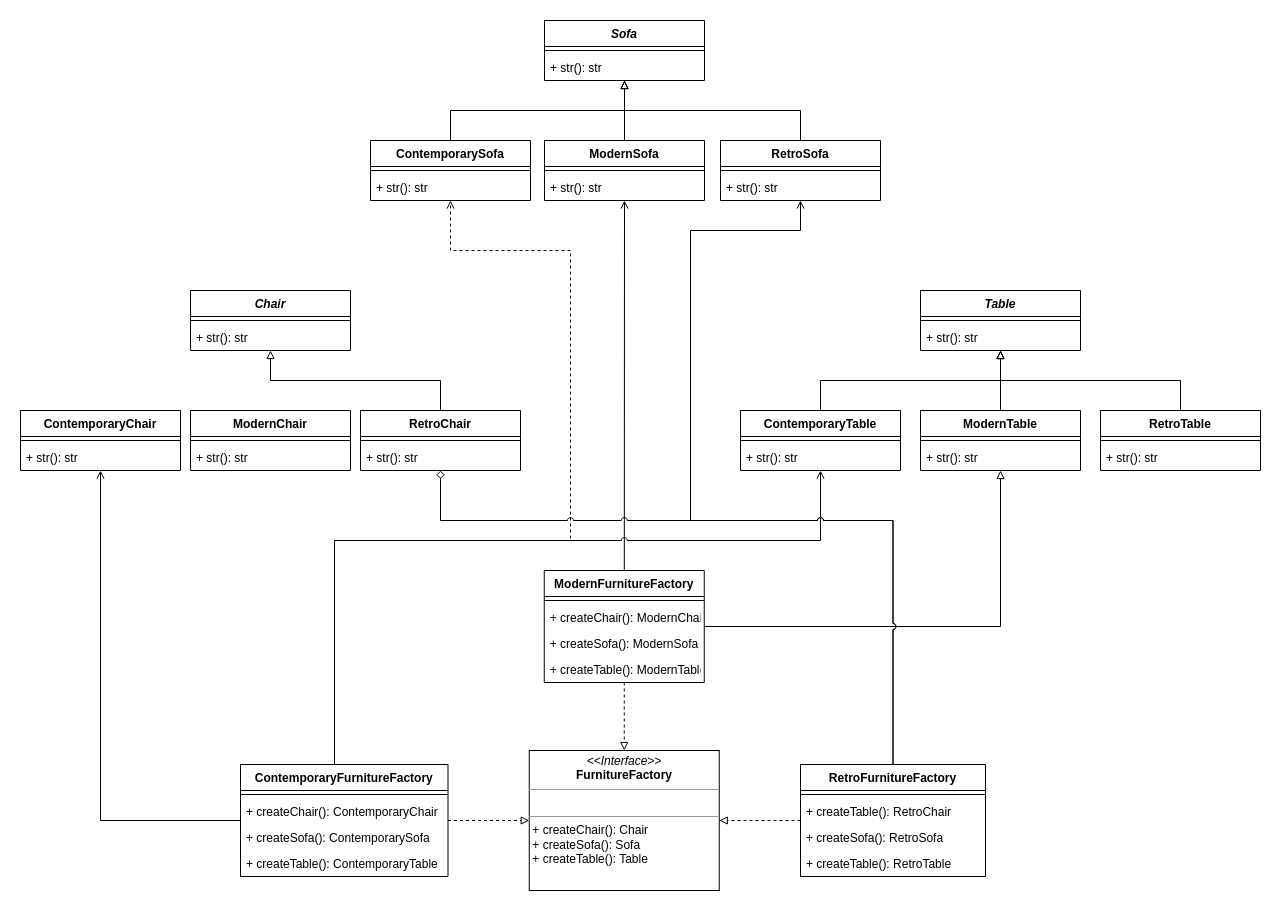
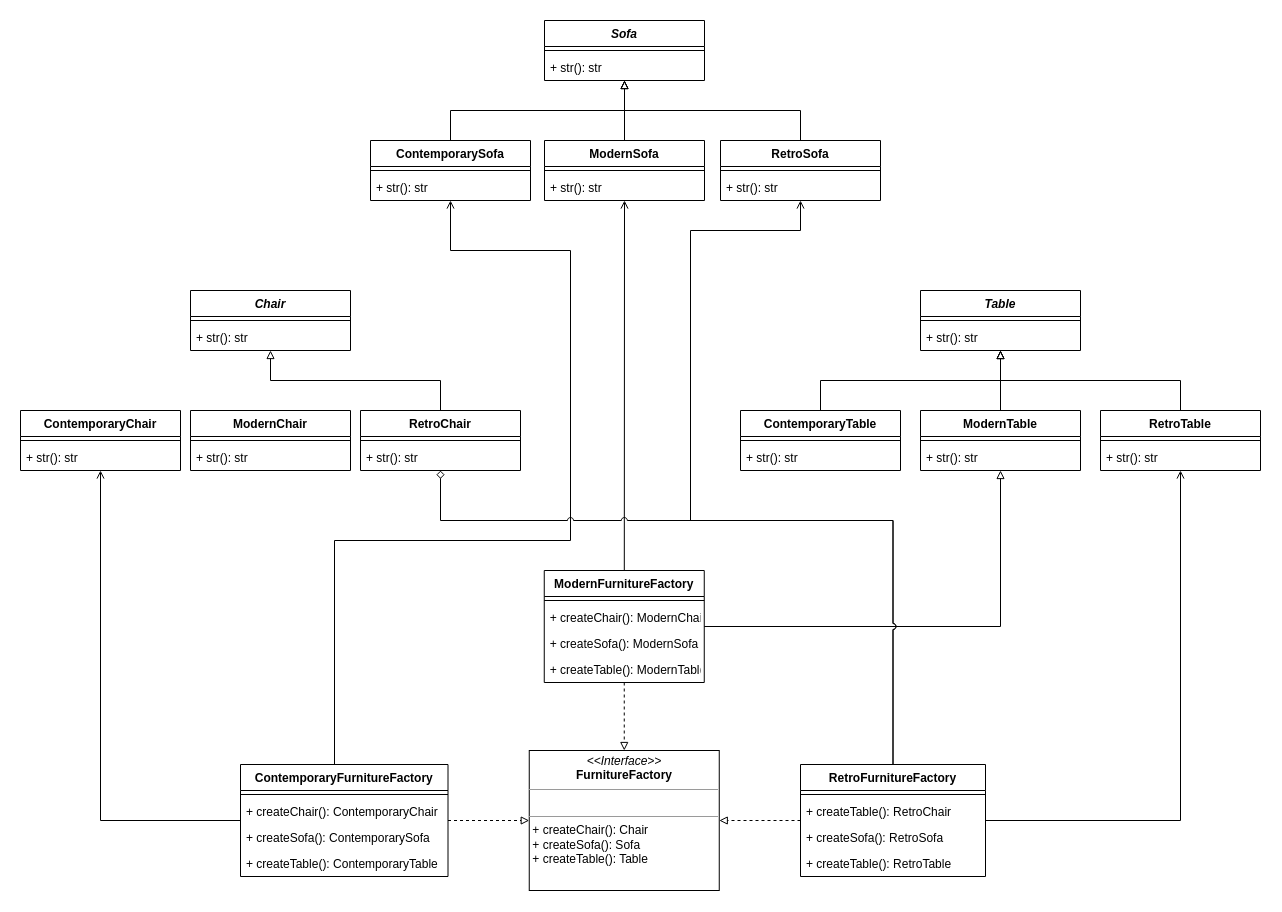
edge "ContemporaryFurnitureFactory" -> "ContemporarySofa": style dashed -> solid
edge "ContemporaryFurnitureFactory" -> "ContemporaryTable": removed
edge "RetroFurnitureFactory" -> "RetroTable": added
